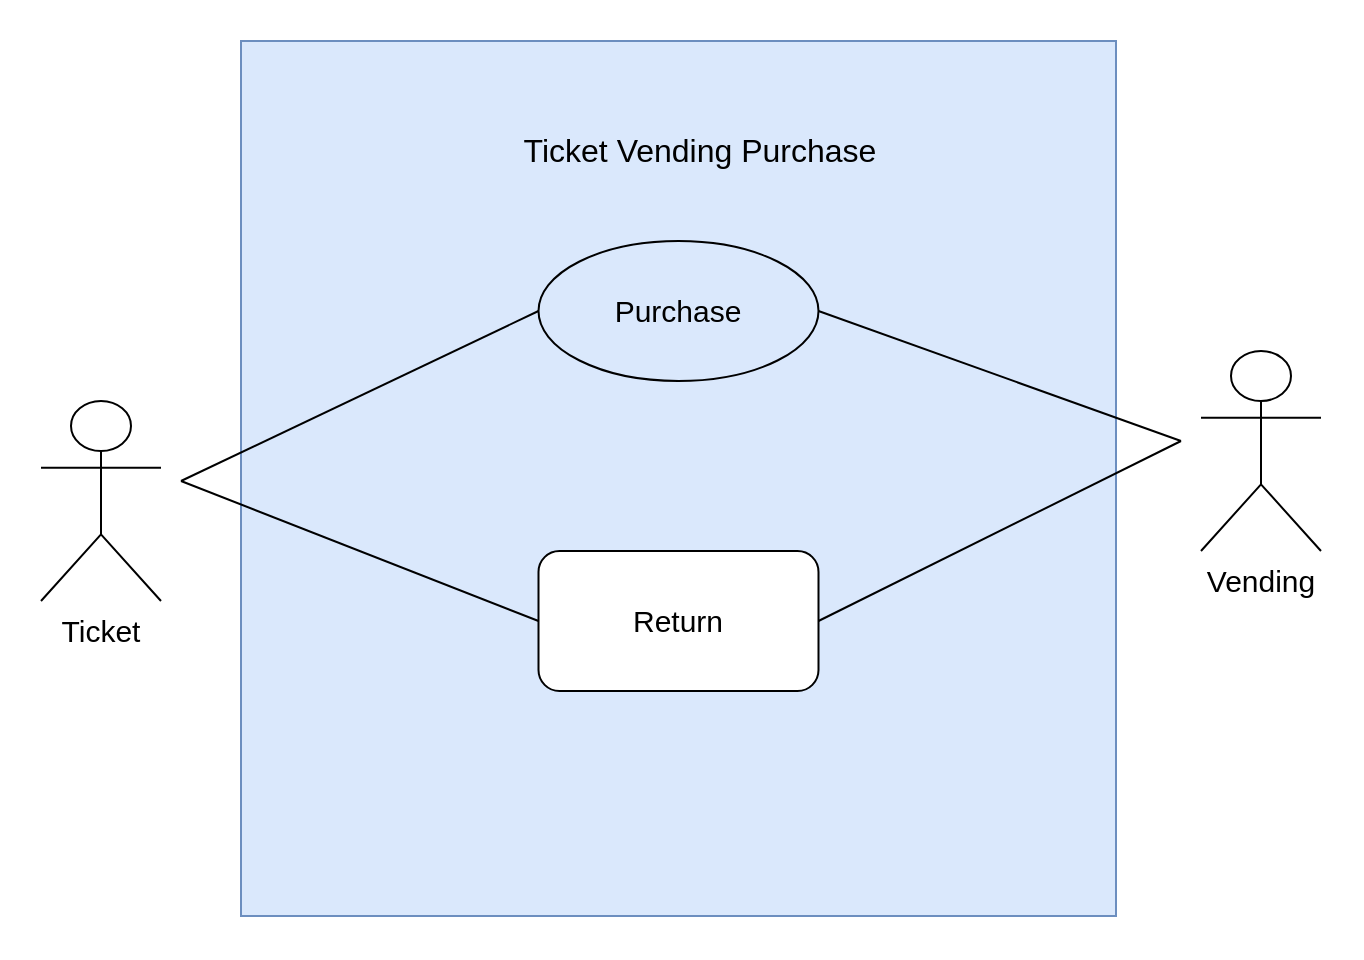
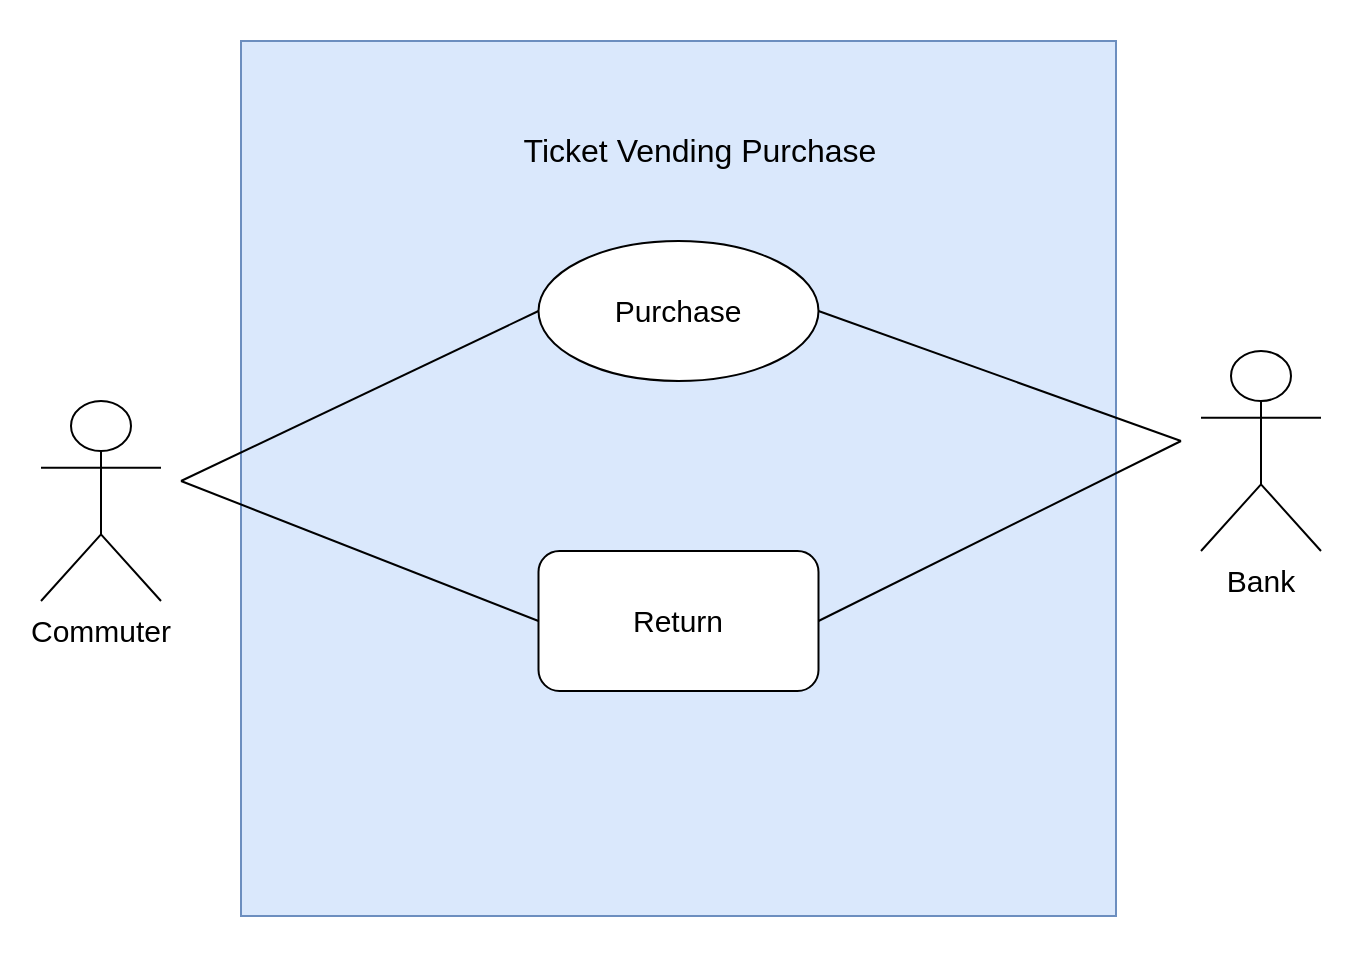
node "Purchase": fillcolor #dae8fc -> #ffffff
node "Vending": label "Vending" -> "Bank"
node "Ticket": label "Ticket" -> "Commuter"
